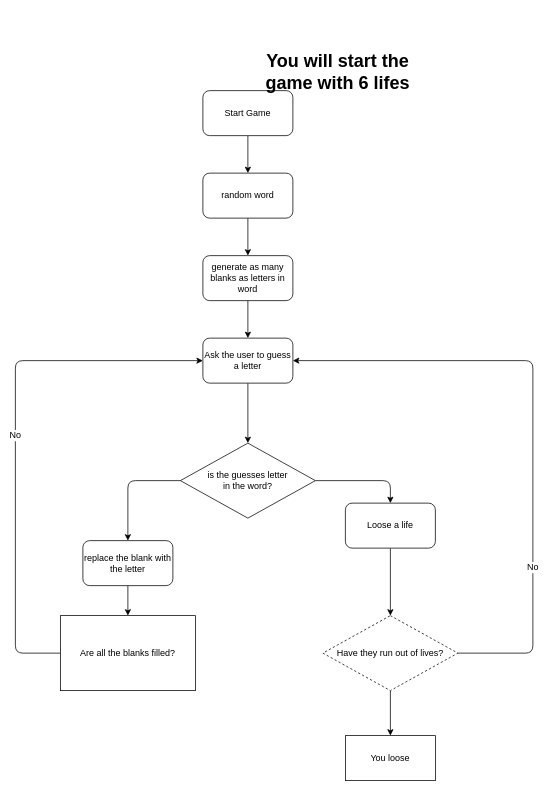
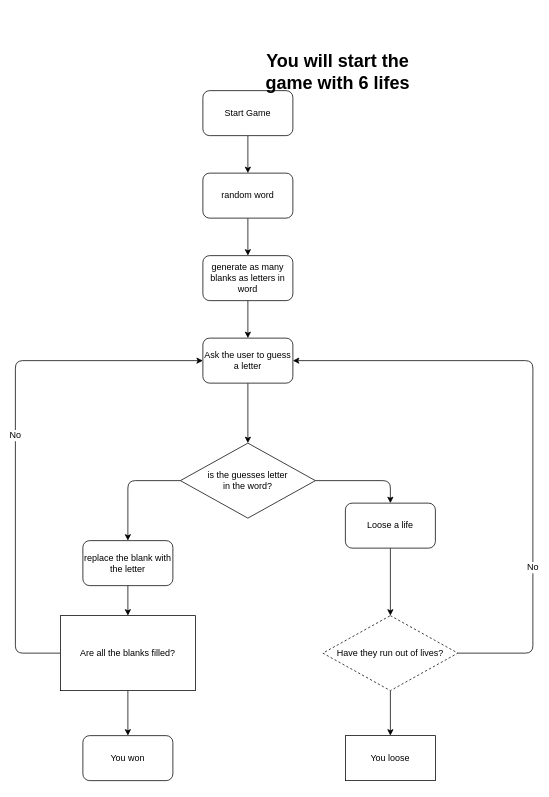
edge "Are all the blanks filled?" -> "You won": added
node "You won": added
